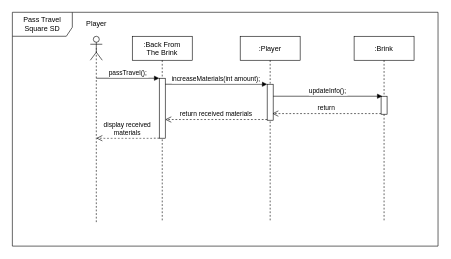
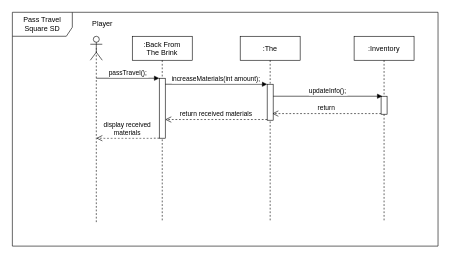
node "Player": moved (96, 24) -> (102, 24)
node ":Player": label ":Player" -> ":The"
node ":Brink": label ":Brink" -> ":Inventory"
